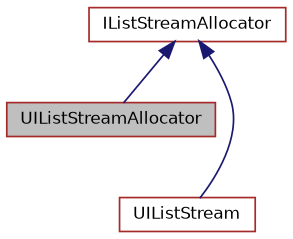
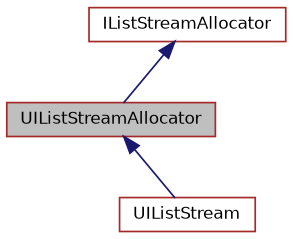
edge "UIListStream" -> "IListStreamAllocator": now "UIListStream" -> "UIListStreamAllocator"
